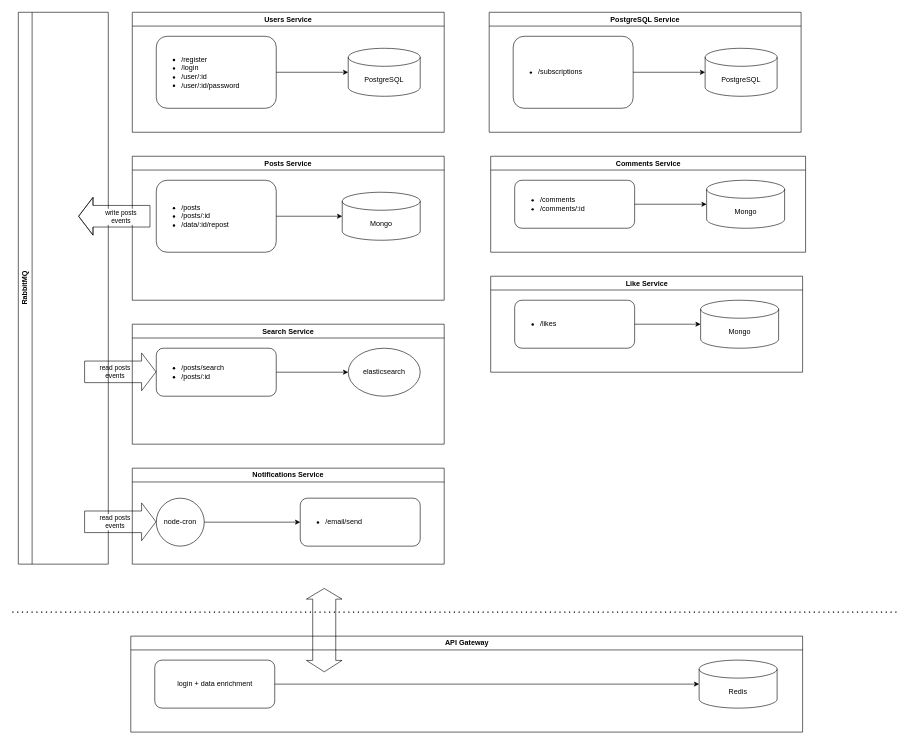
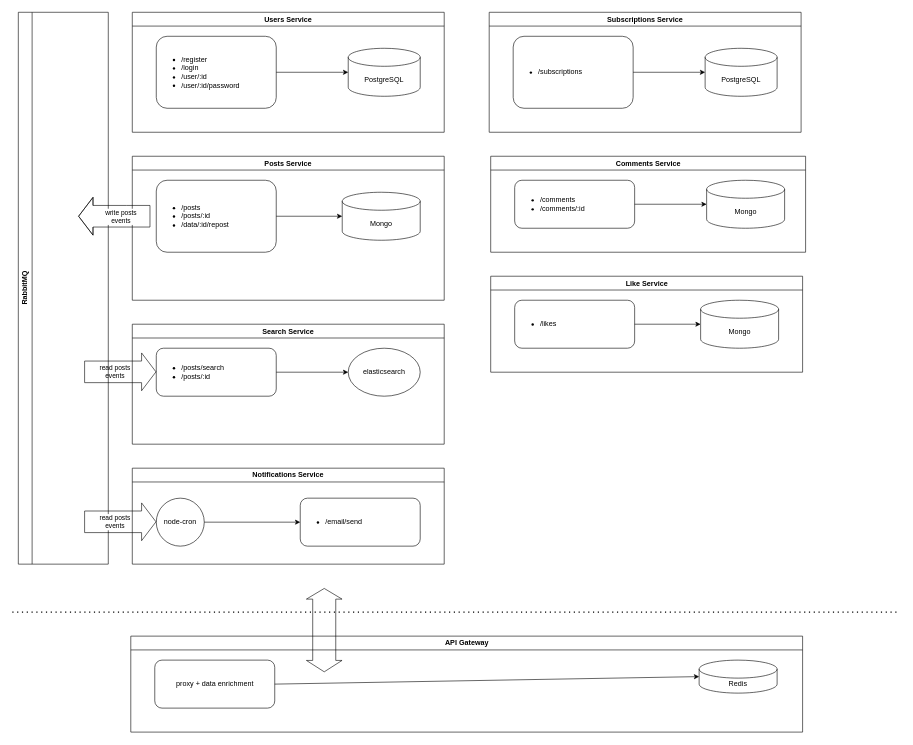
node "PostgreSQL Service": label "PostgreSQL Service" -> "Subscriptions Service"
node "login + data enrichment": label "login + data enrichment" -> "proxy + data enrichment"
node "Redis": size 78x48 -> 78x33
